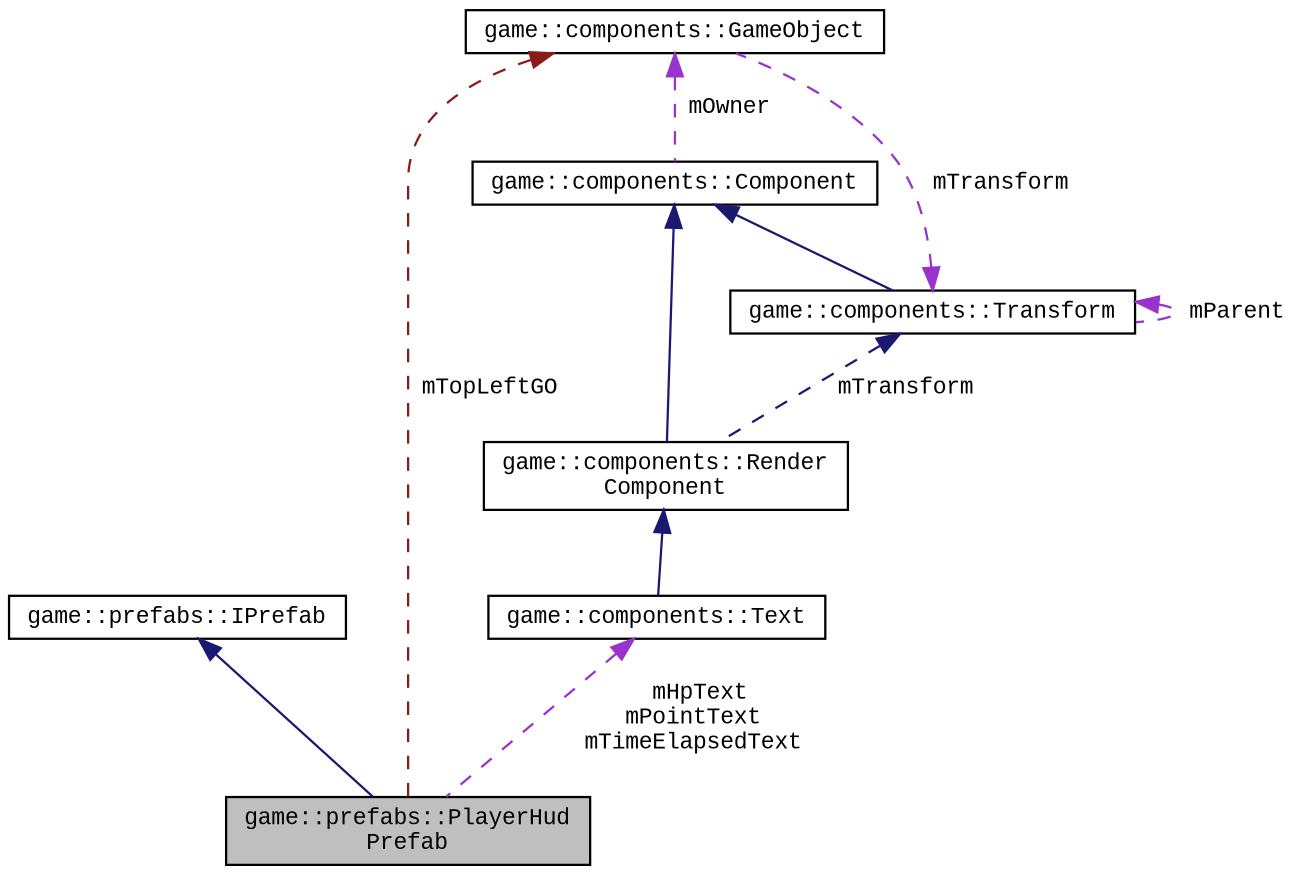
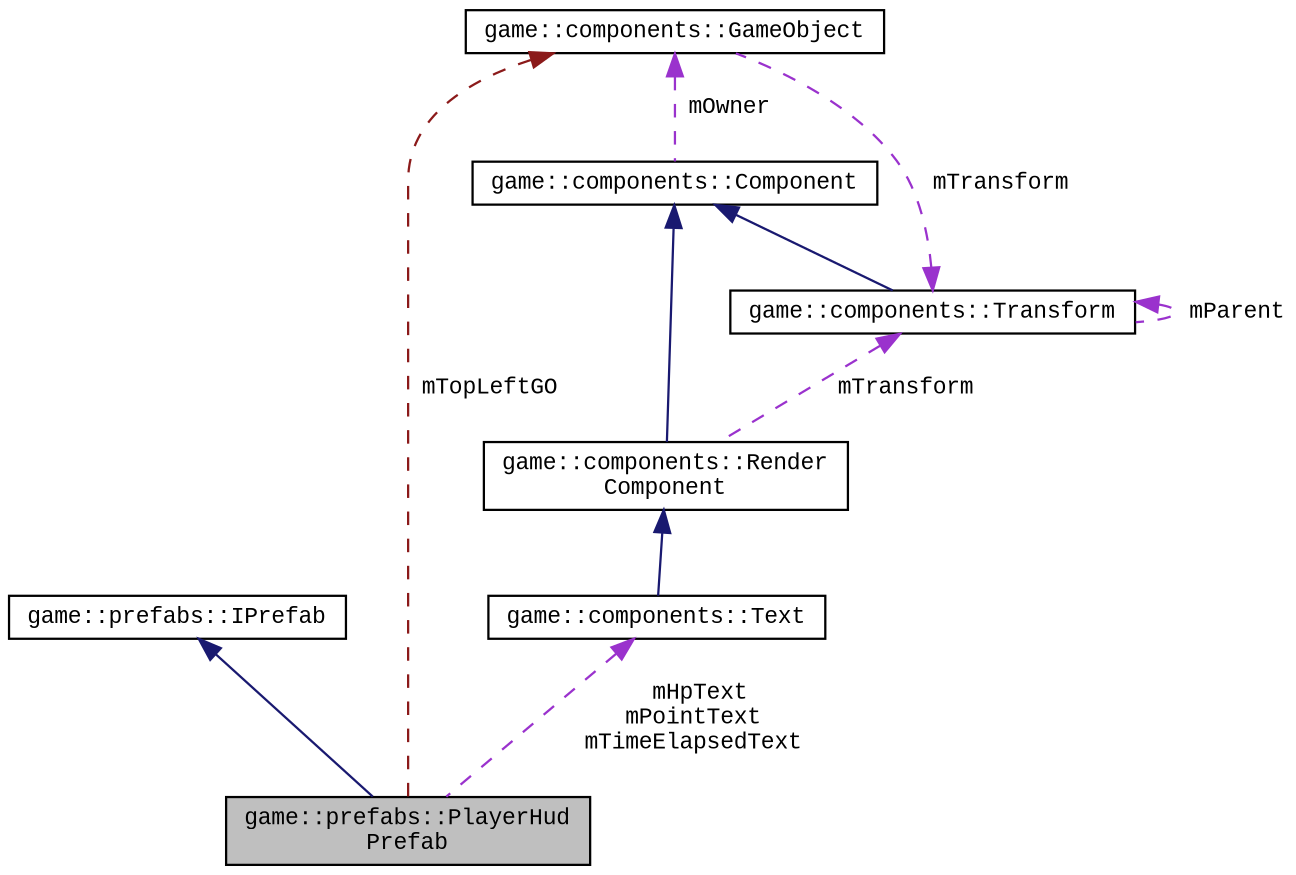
edge "game::components::Render Component" -> "game::components::Transform": color midnightblue -> darkorchid3
